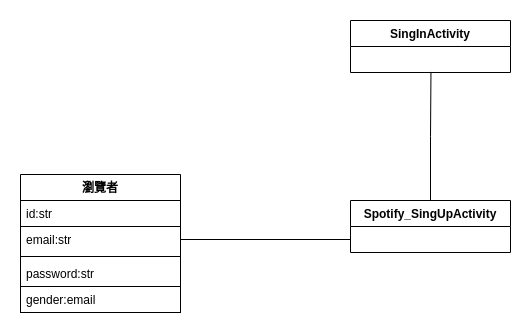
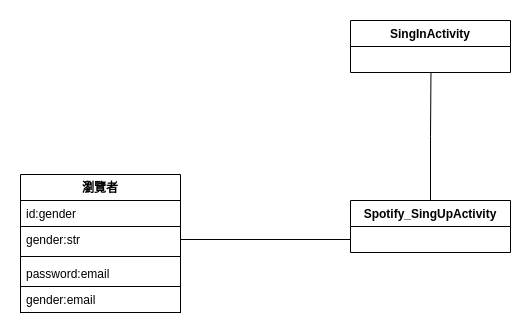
node "id:str": label "id:str" -> "id:gender"
node "email:str": label "email:str" -> "gender:str"
node "password:str": label "password:str" -> "password:email"
